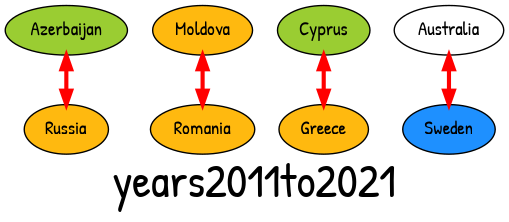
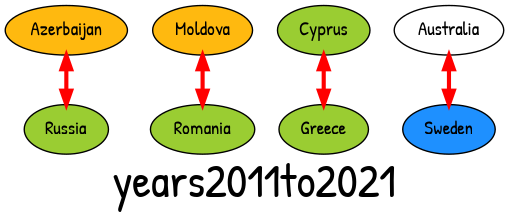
node "Azerbaijan": fillcolor olivedrab3 -> darkgoldenrod1
node "Russia": fillcolor darkgoldenrod1 -> olivedrab3
node "Romania": fillcolor darkgoldenrod1 -> olivedrab3
node "Greece": fillcolor darkgoldenrod1 -> olivedrab3
